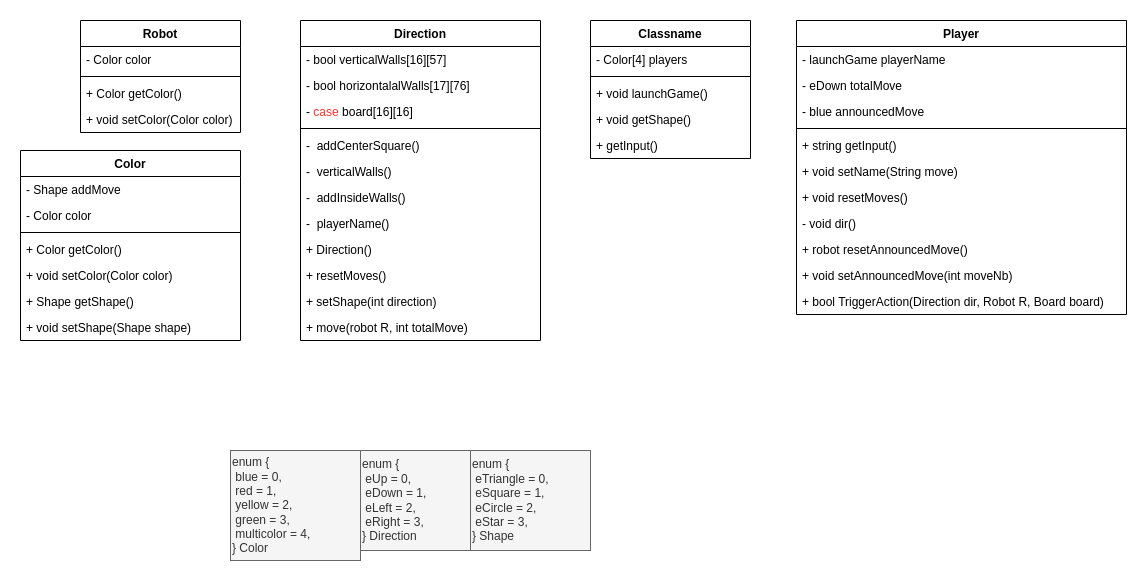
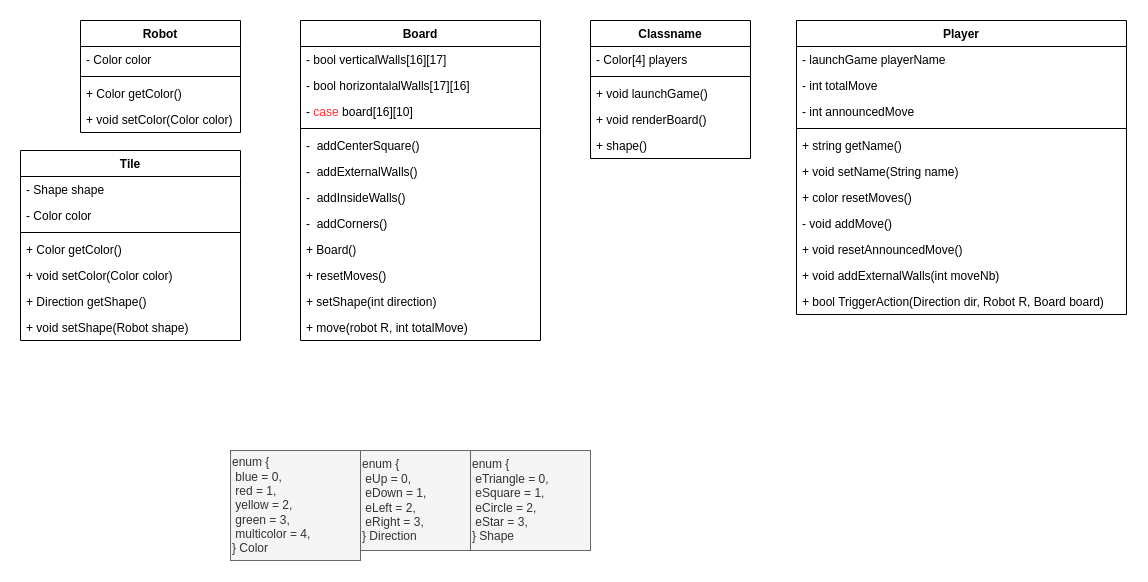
node "Direction": label "Direction" -> "Board"
node "- bool verticalWalls[16][57]": label "- bool verticalWalls[16][57]" -> "- bool verticalWalls[16][17]"
node "- bool horizontalalWalls[17][76]": label "- bool horizontalalWalls[17][76]" -> "- bool horizontalalWalls[17][16]"
node "- eDown totalMove": label "- eDown totalMove" -> "- int totalMove"
node "- case board[16][16]": label "- case board[16][16]" -> "- case board[16][10]"
node "- blue announcedMove": label "- blue announcedMove" -> "- int announcedMove"
node "+ void getShape()": label "+ void getShape()" -> "+ void renderBoard()"
node "+ getInput()": label "+ getInput()" -> "+ shape()"
node "+ string getInput()": label "+ string getInput()" -> "+ string getName()"
node "Color": label "Color" -> "Tile"
node "- verticalWalls()": label "- verticalWalls()" -> "- addExternalWalls()"
node "+ void setName(String move)": label "+ void setName(String move)" -> "+ void setName(String name)"
node "- Shape addMove": label "- Shape addMove" -> "- Shape shape"
node "+ void resetMoves()": label "+ void resetMoves()" -> "+ color resetMoves()"
node "- playerName()": label "- playerName()" -> "- addCorners()"
node "- void dir()": label "- void dir()" -> "- void addMove()"
node "+ Direction()": label "+ Direction()" -> "+ Board()"
node "+ robot resetAnnouncedMove()": label "+ robot resetAnnouncedMove()" -> "+ void resetAnnouncedMove()"
node "+ void setAnnouncedMove(int moveNb)": label "+ void setAnnouncedMove(int moveNb)" -> "+ void addExternalWalls(int moveNb)"
node "+ Shape getShape()": label "+ Shape getShape()" -> "+ Direction getShape()"
node "+ void setShape(Shape shape)": label "+ void setShape(Shape shape)" -> "+ void setShape(Robot shape)"
